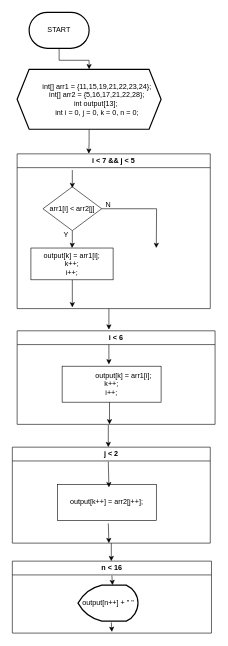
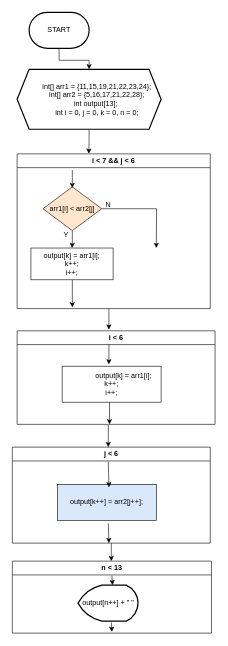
node "i < 7 && j < 5": label "i < 7 && j < 5" -> "i < 7 && j < 6"
node "arr1[i] < arr2[j]": fillcolor #ffffff -> #ffe6cc
node "j < 2": label "j < 2" -> "j < 6"
node "output[k++] = arr2[j++];": fillcolor #ffffff -> #dae8fc
node "n < 16": label "n < 16" -> "n < 13"
